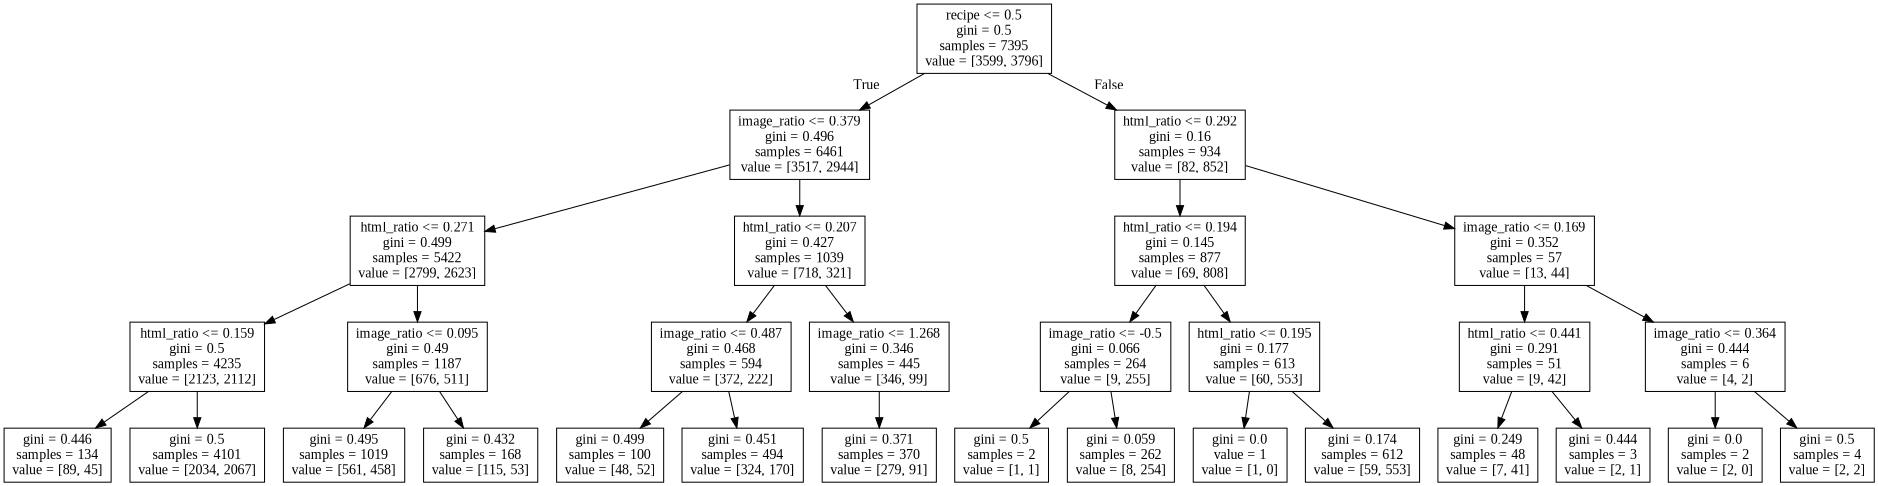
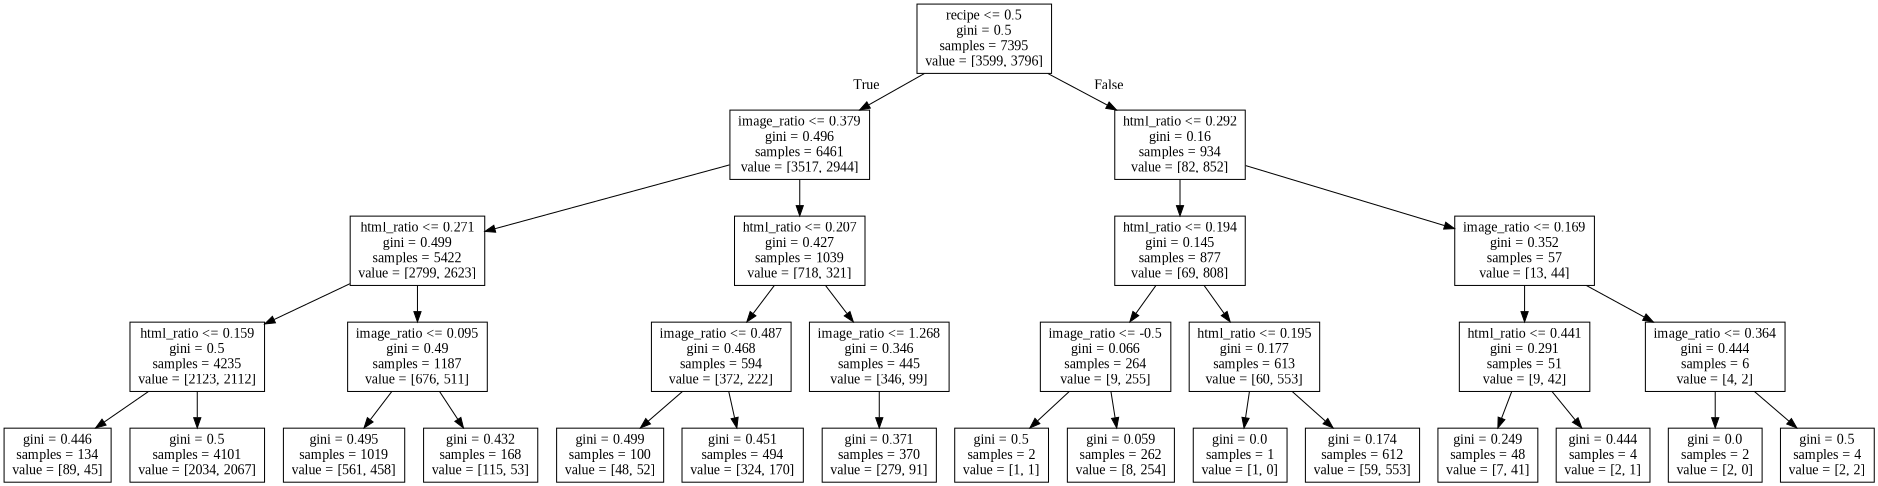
node "gini = 0.0 value = 1 value = [1, 0]": label "gini = 0.0 value = 1 value = [1, 0]" -> "gini = 0.0 samples = 1 value = [1, 0]"
node "gini = 0.444 samples = 3 value = [2, 1]": label "gini = 0.444 samples = 3 value = [2, 1]" -> "gini = 0.444 samples = 4 value = [2, 1]"
